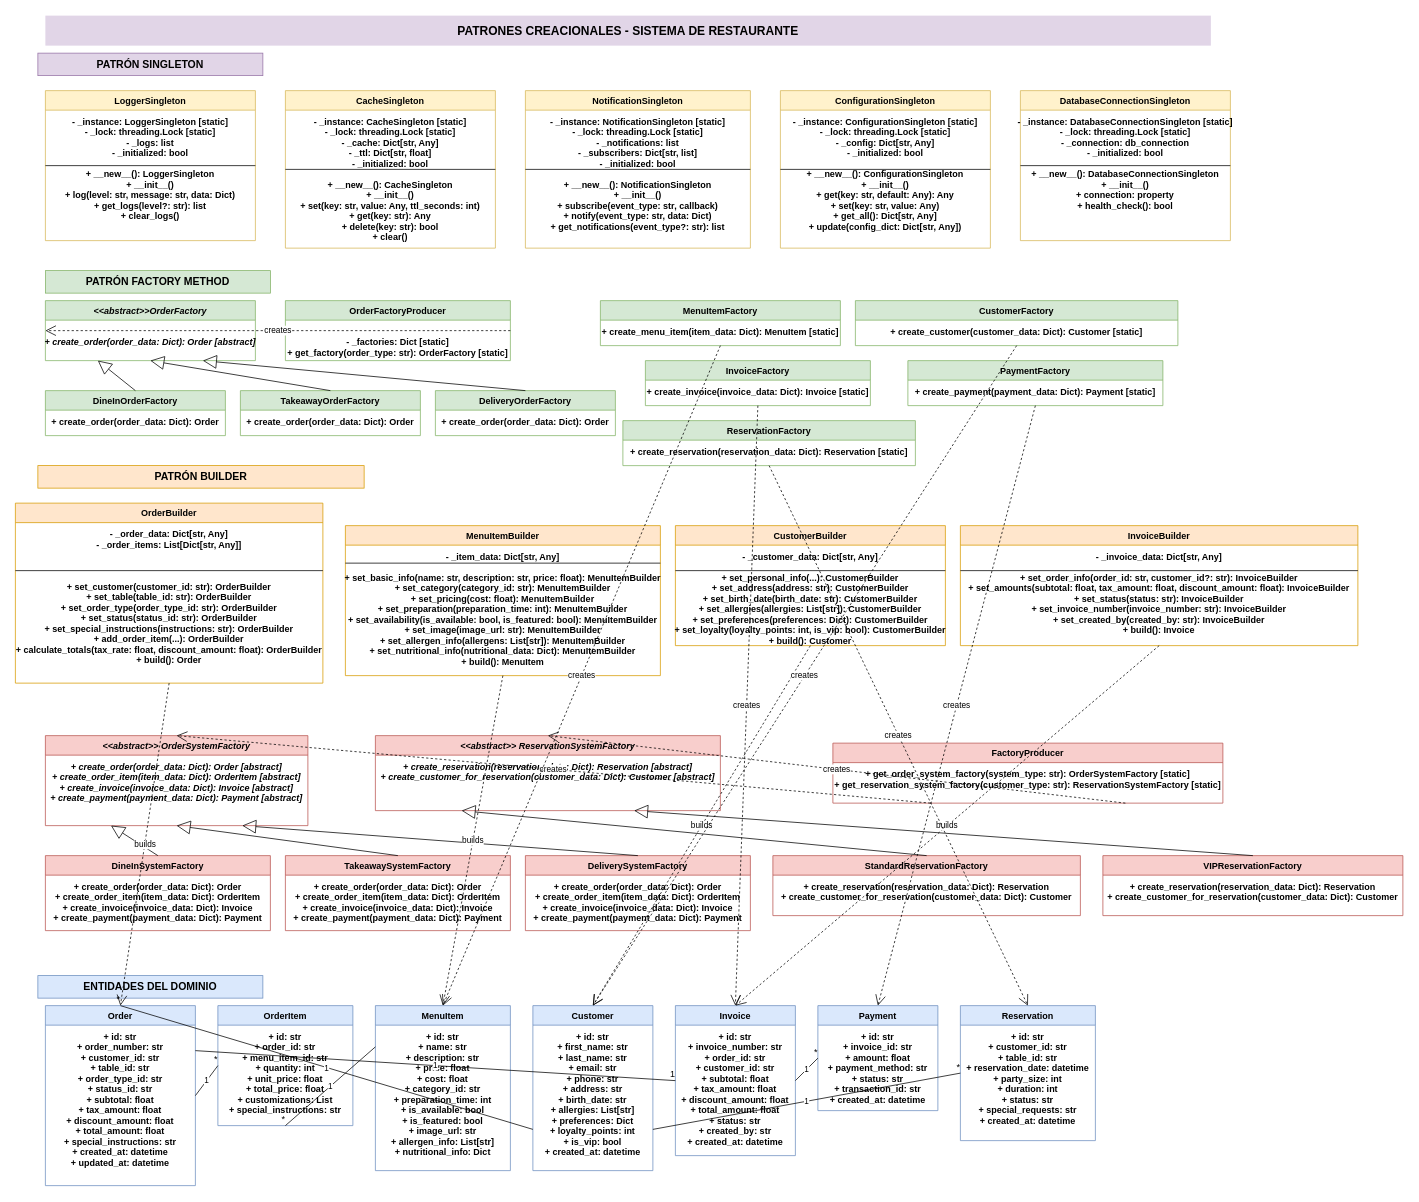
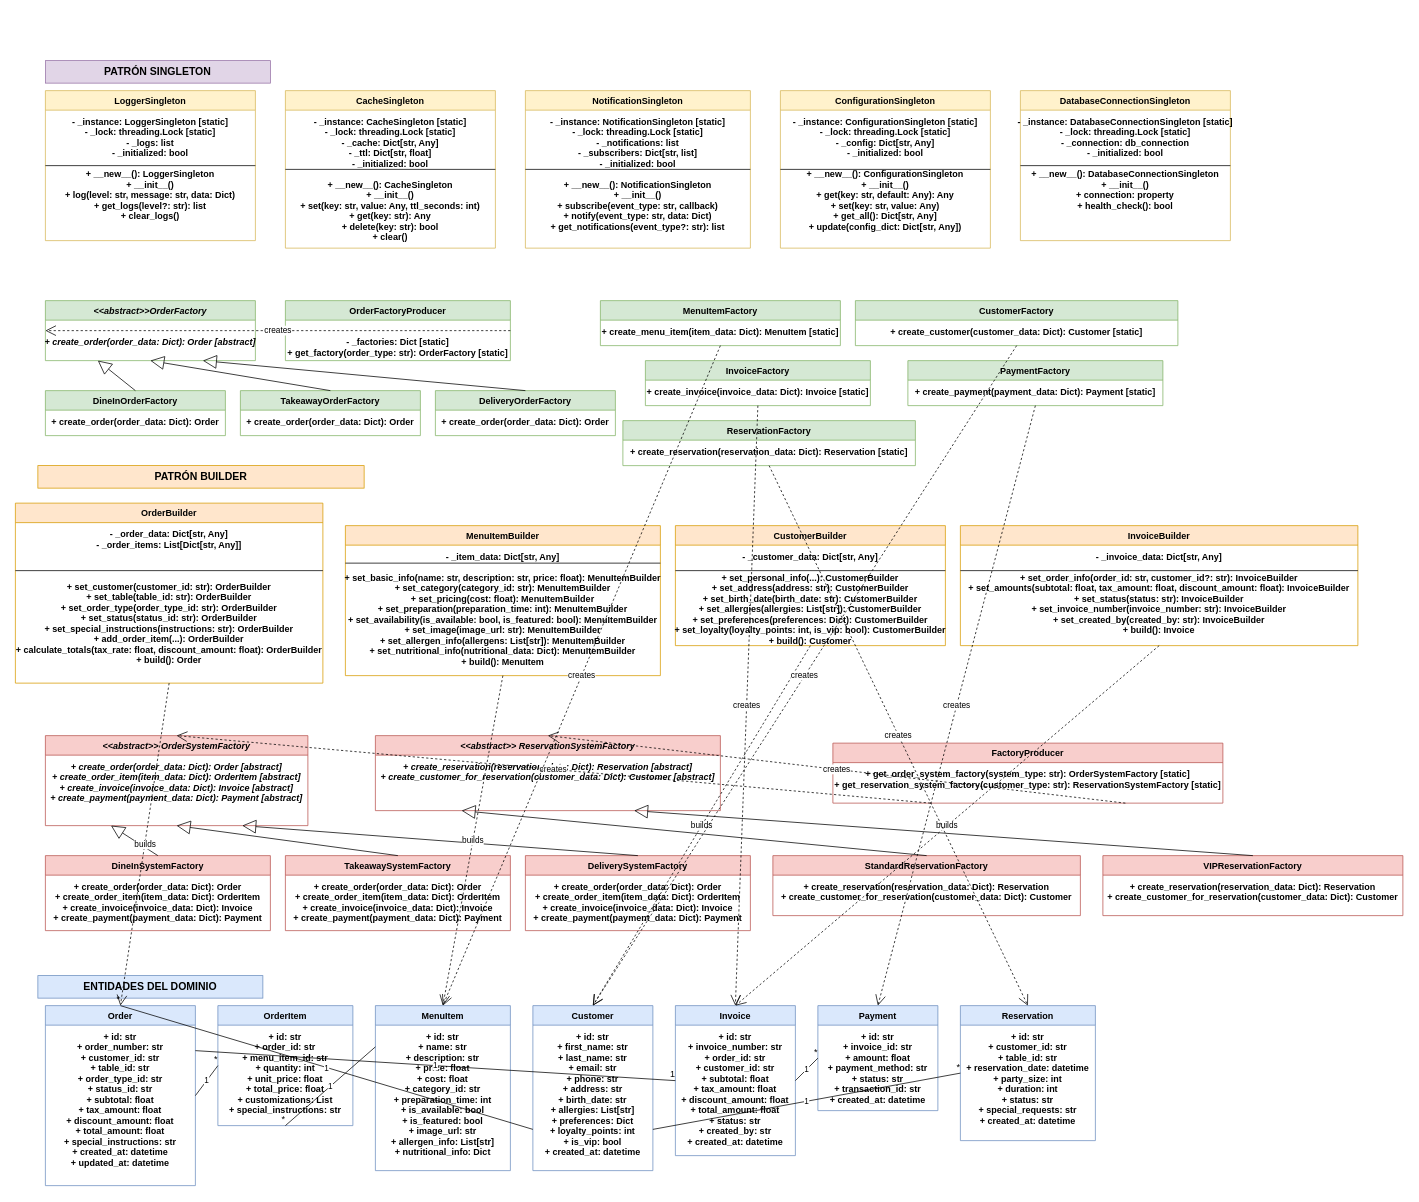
node "PATRONES CREACIONALES - SISTEMA DE RESTAURANTE": removed
node "PATRÓN SINGLETON": moved (150, 64) -> (158, 72)
node "PATRÓN FACTORY METHOD": removed
